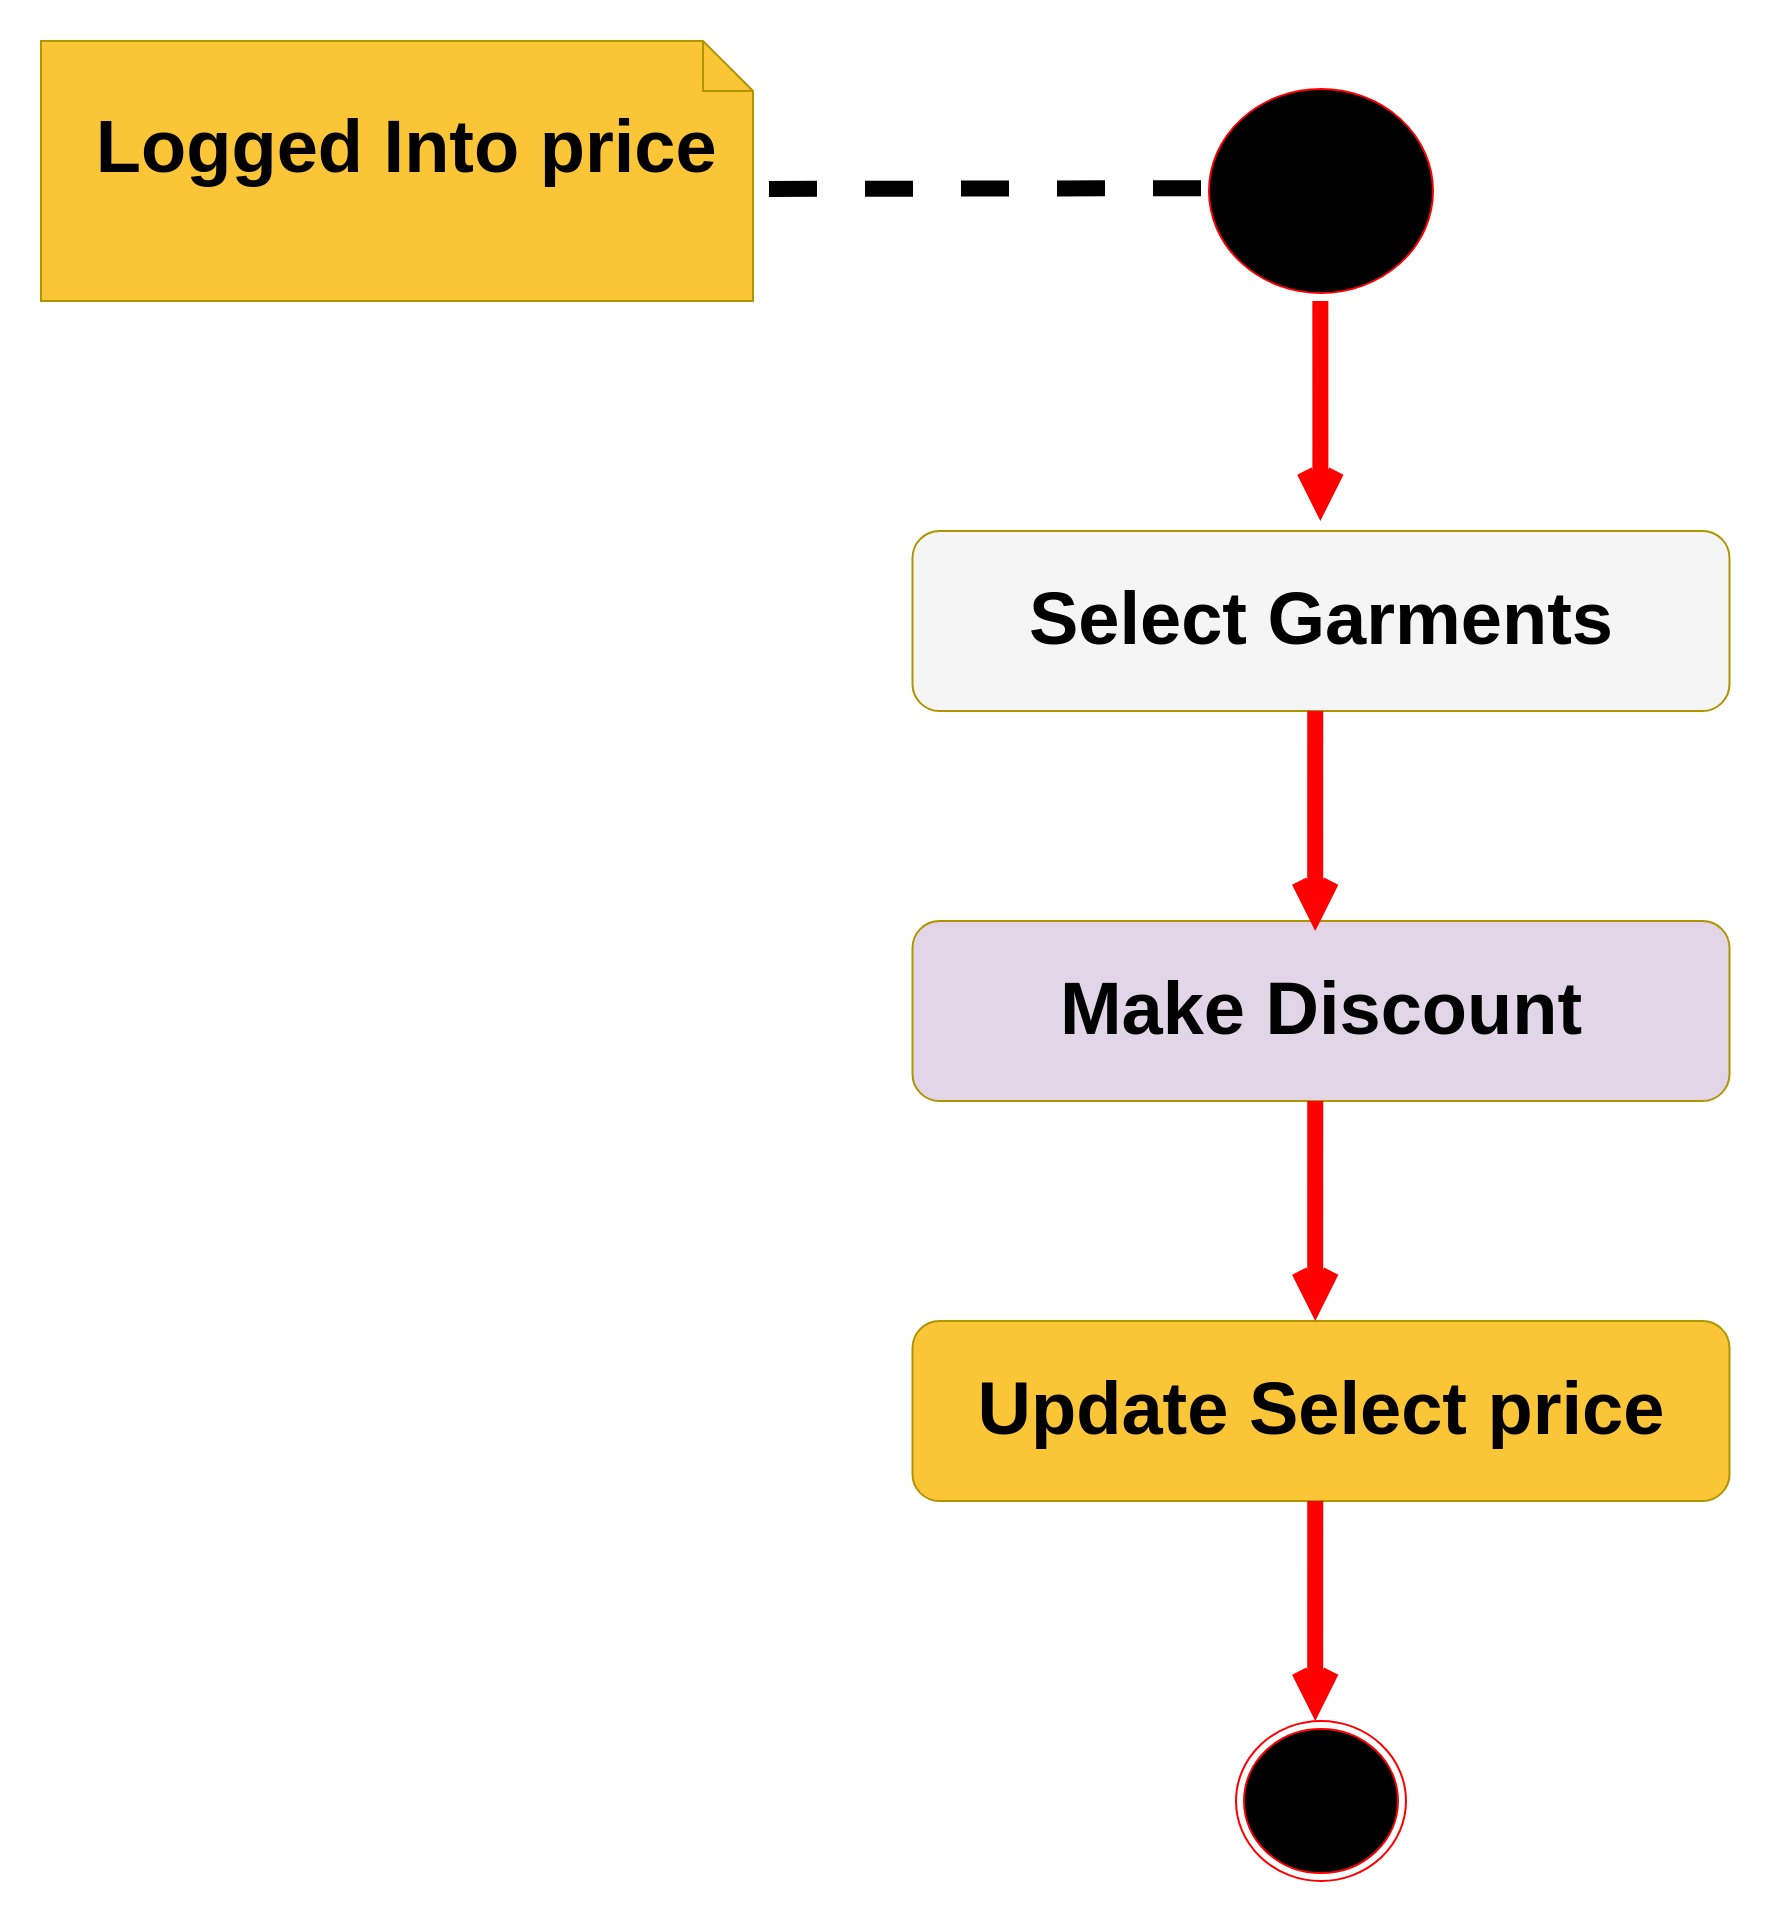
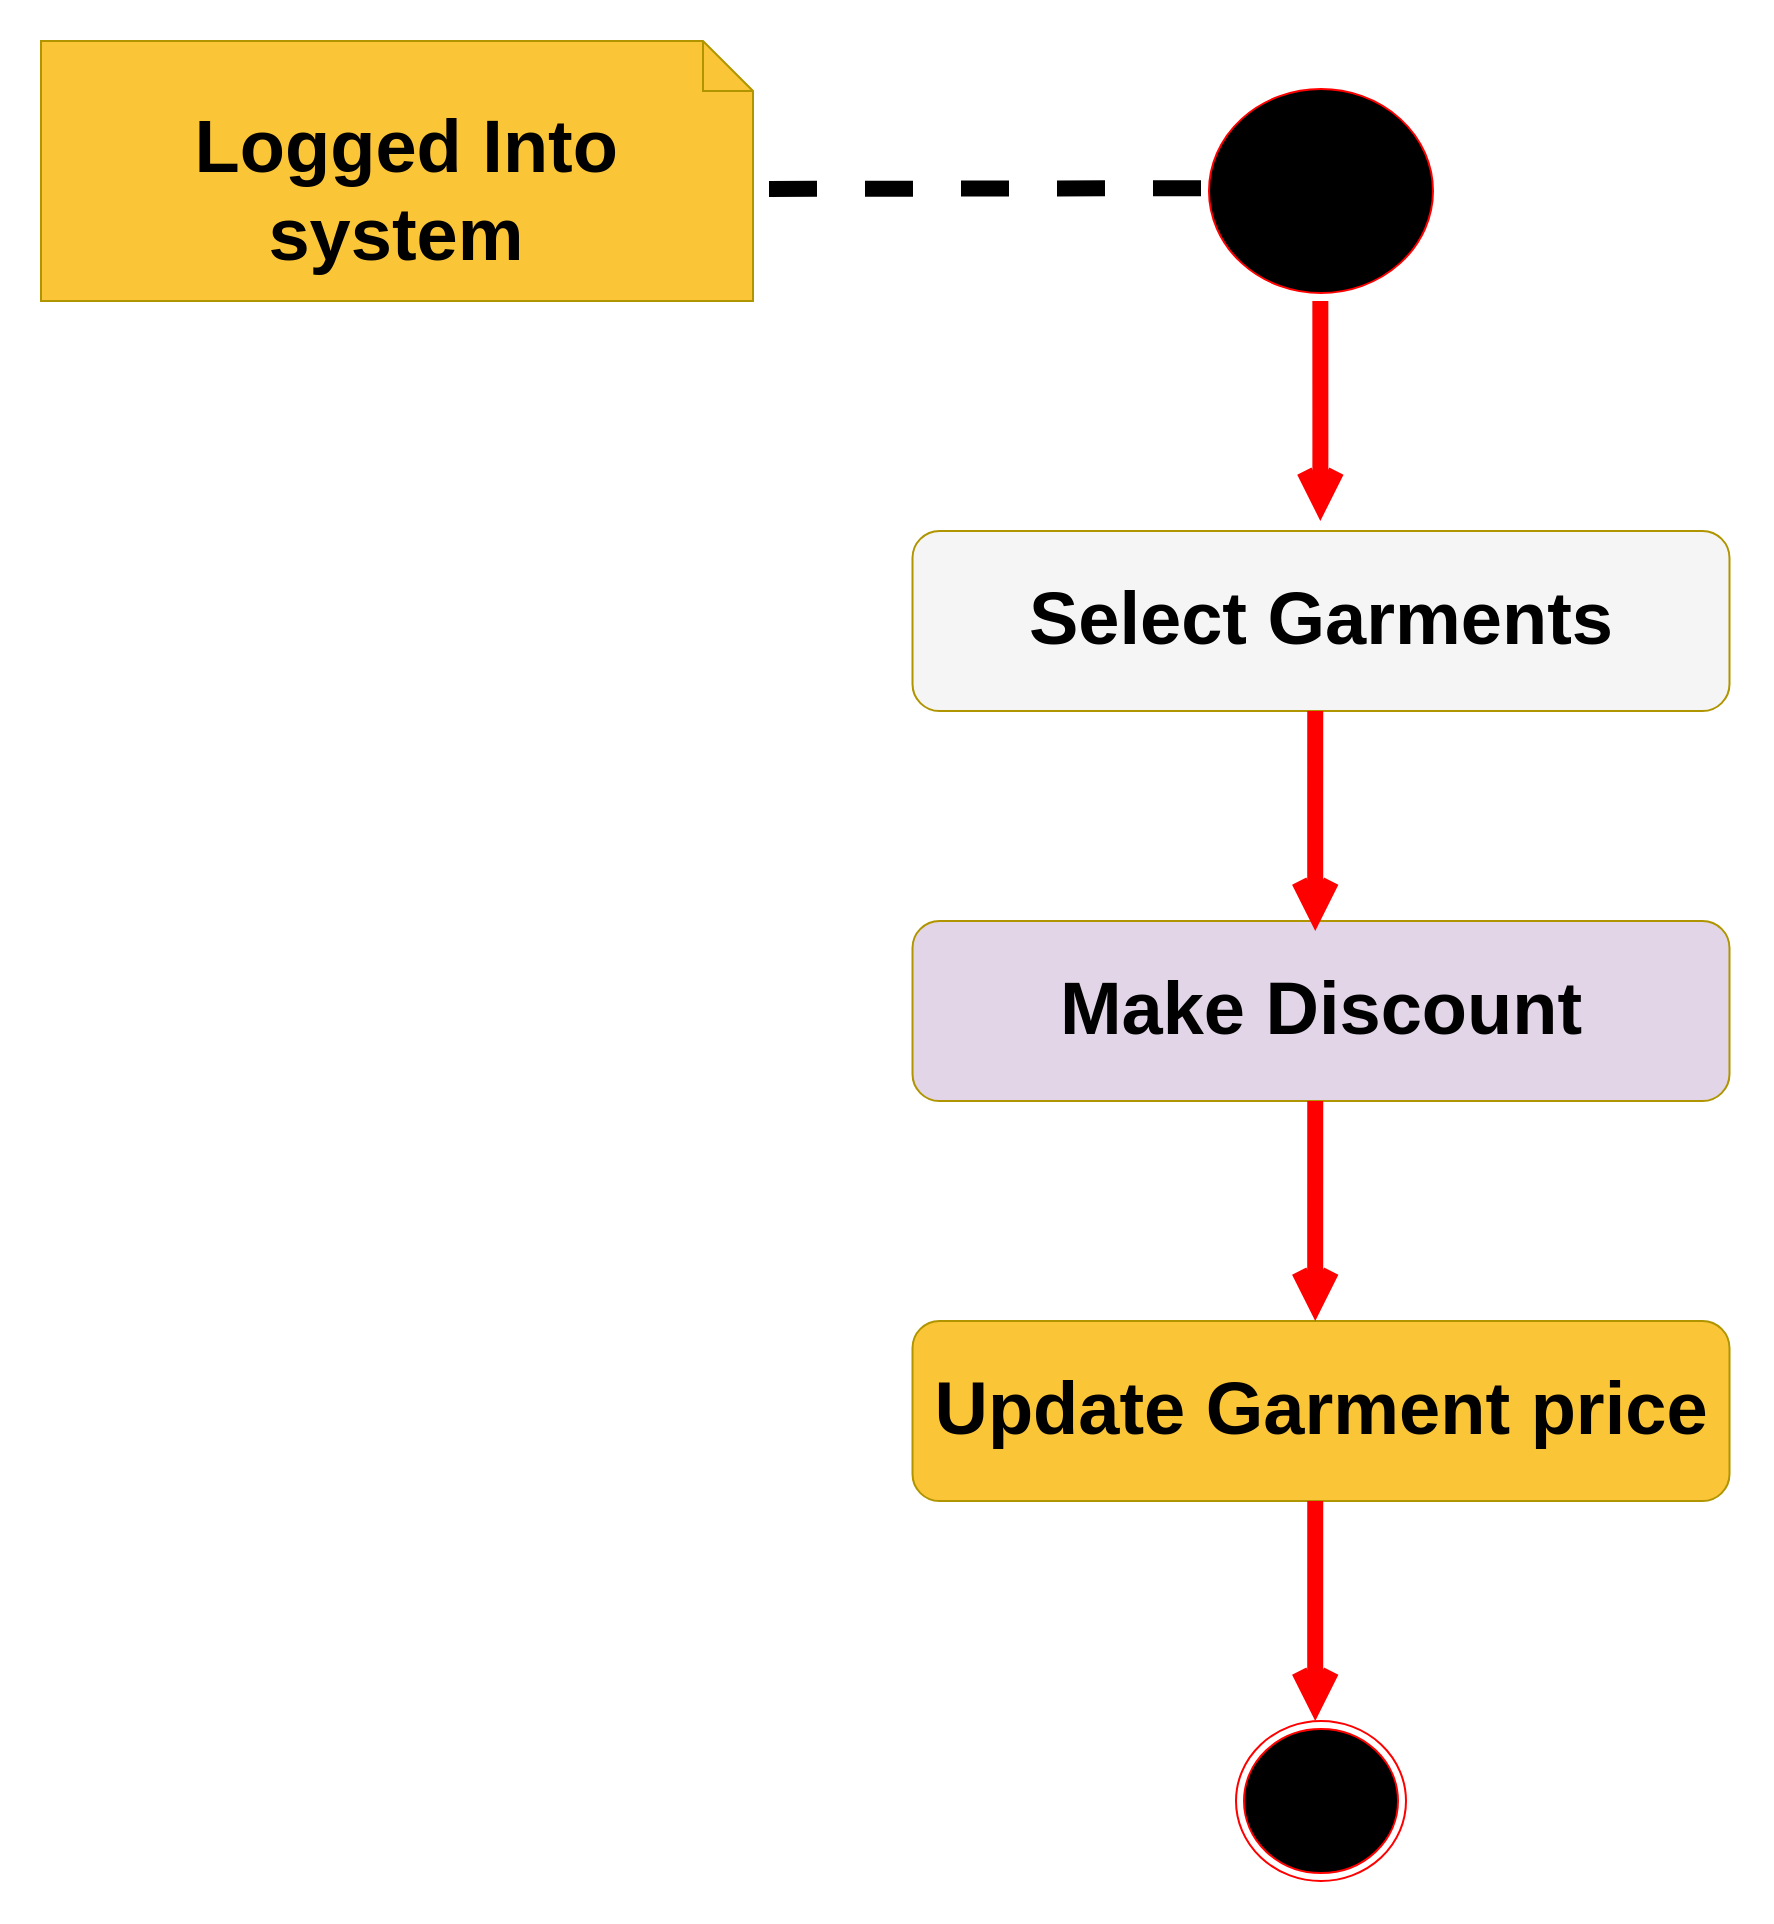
node "Logged Into price": label "Logged Into price" -> "Logged Into system"
node "Update Select price": label "Update Select price" -> "Update Garment price"
